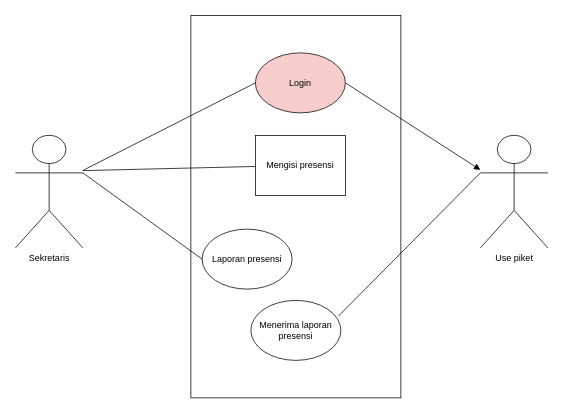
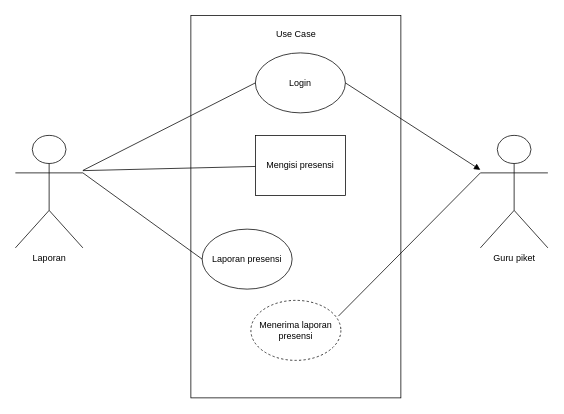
node "Use Case": added
node "Login": fillcolor #f8cecc -> #ffffff
node "Sekretaris": label "Sekretaris" -> "Laporan"
node "Use piket": label "Use piket" -> "Guru piket"
node "Menerima laporan presensi": style solid -> dashed
